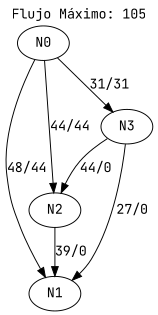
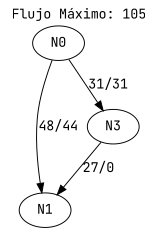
node "N2": removed
